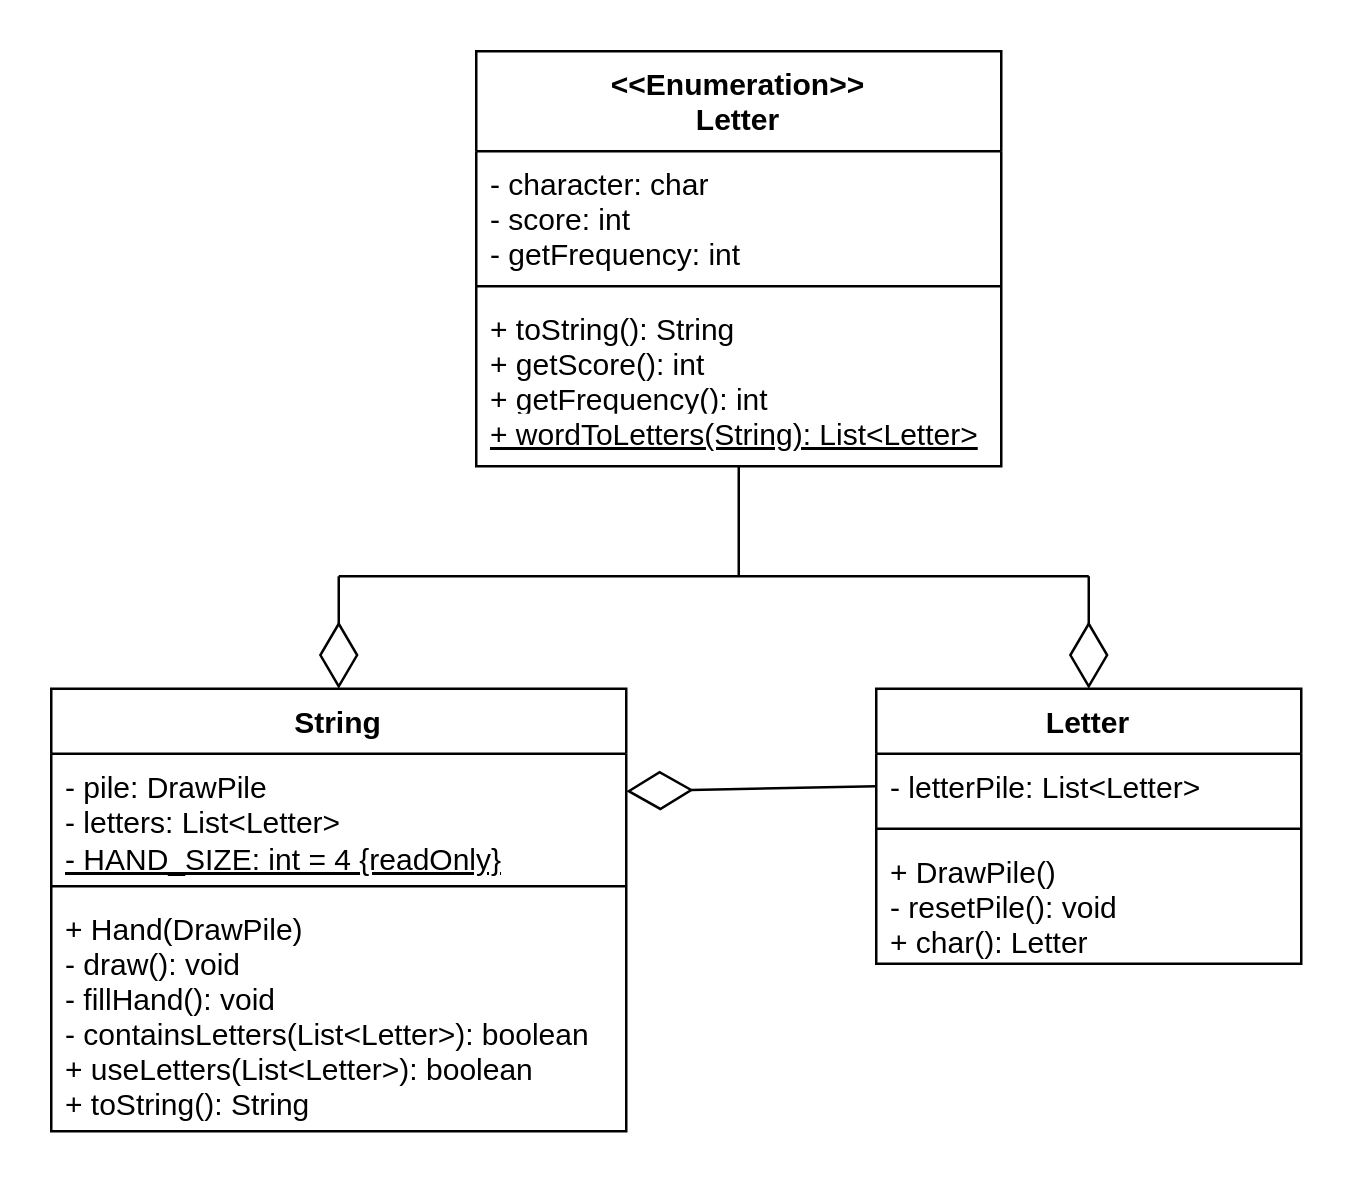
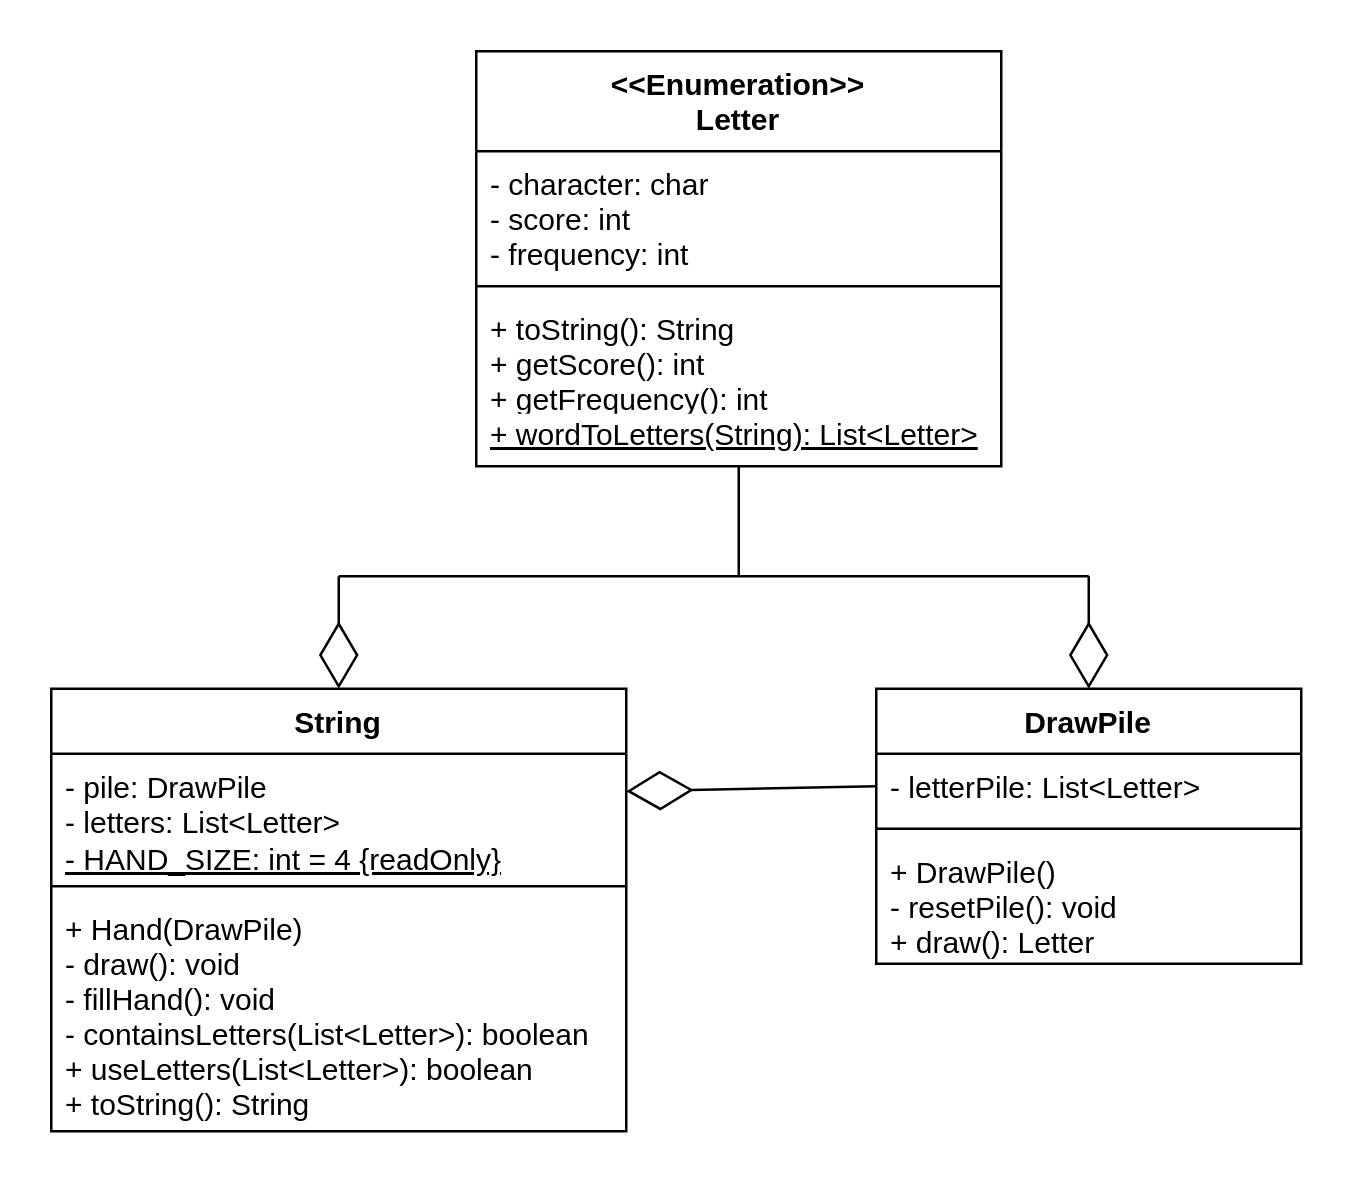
node "- character: char - score: int - getFrequency: int": label "- character: char - score: int - getFrequency: int" -> "- character: char - score: int - frequency: int"
node "Letter": label "Letter" -> "DrawPile"
node "+ DrawPile() - resetPile(): void + char(): Letter": label "+ DrawPile() - resetPile(): void + char(): Letter" -> "+ DrawPile() - resetPile(): void + draw(): Letter"
